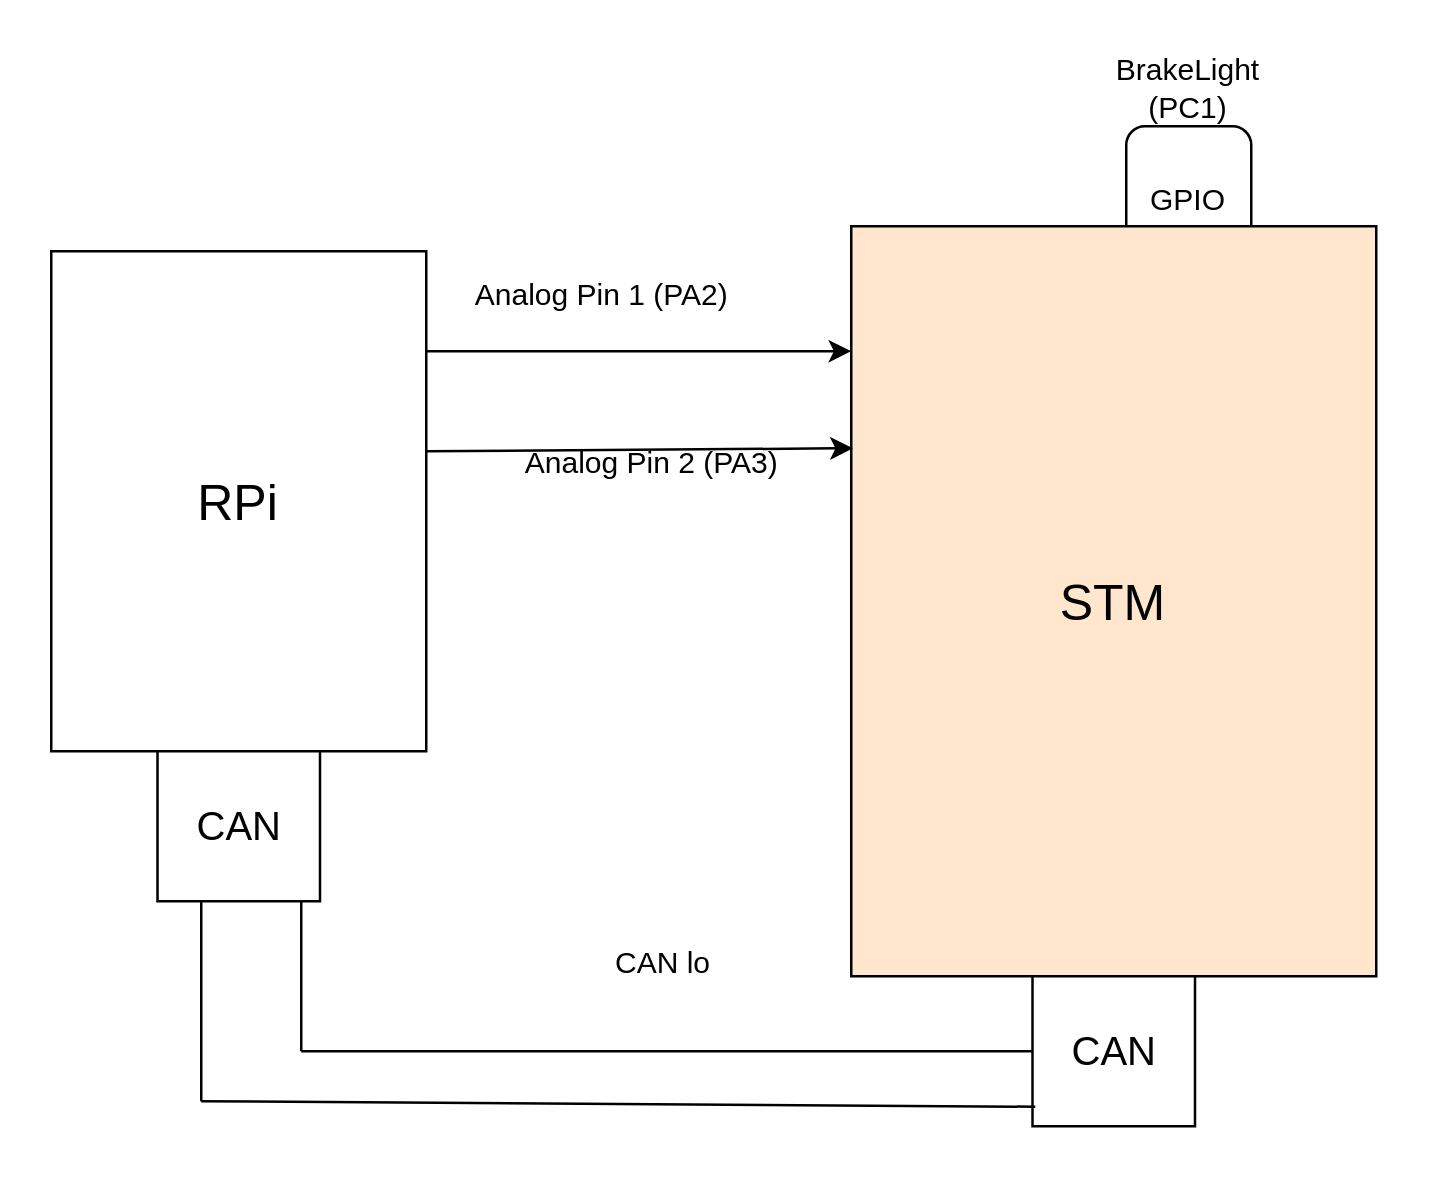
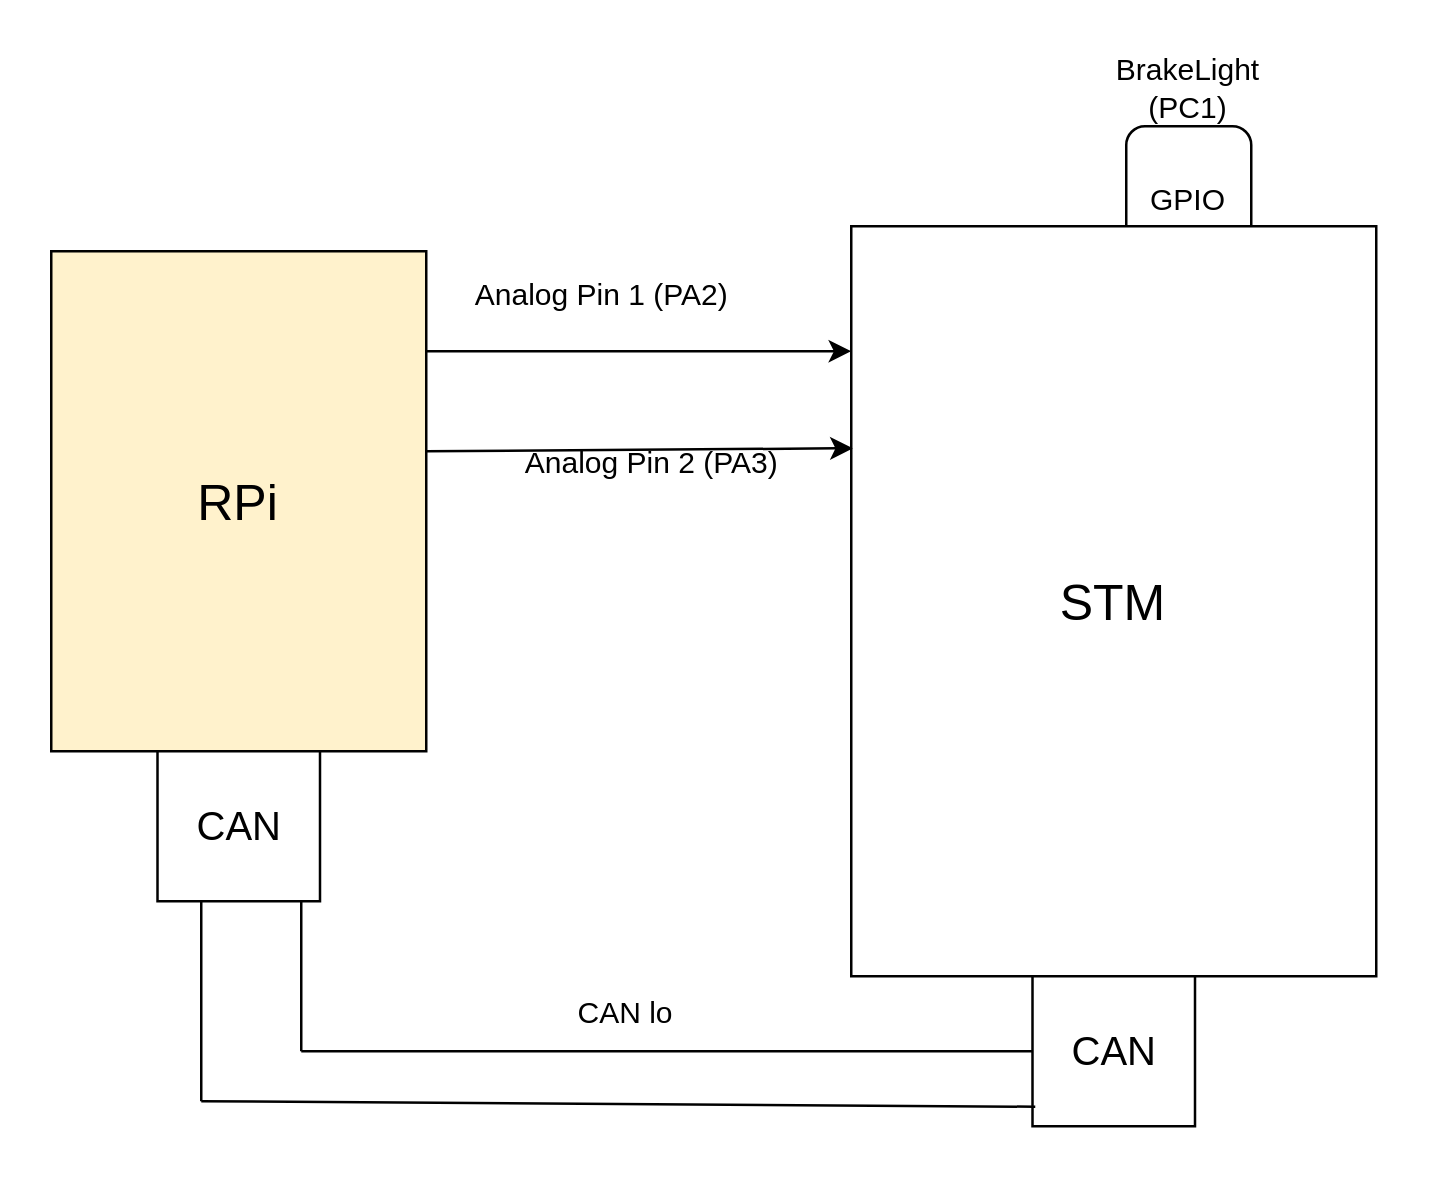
node "RPi": fillcolor #ffffff -> #fff2cc
node "STM": fillcolor #ffe6cc -> #ffffff
node "CAN lo": moved (664, 964) -> (626, 1014)
